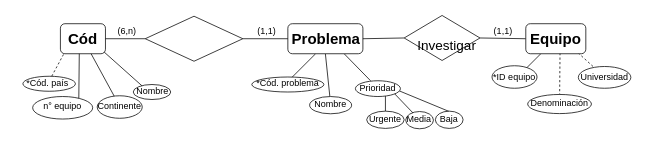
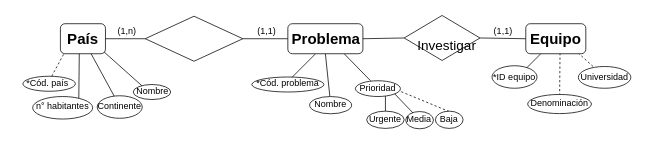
node "(6,n)": label "(6,n)" -> "(1,n)"
node "Cód": label "Cód" -> "País"
edge "Prioridad" -- "Baja": style solid -> dashed
node "n° equipo": label "n° equipo" -> "n° habitantes"
